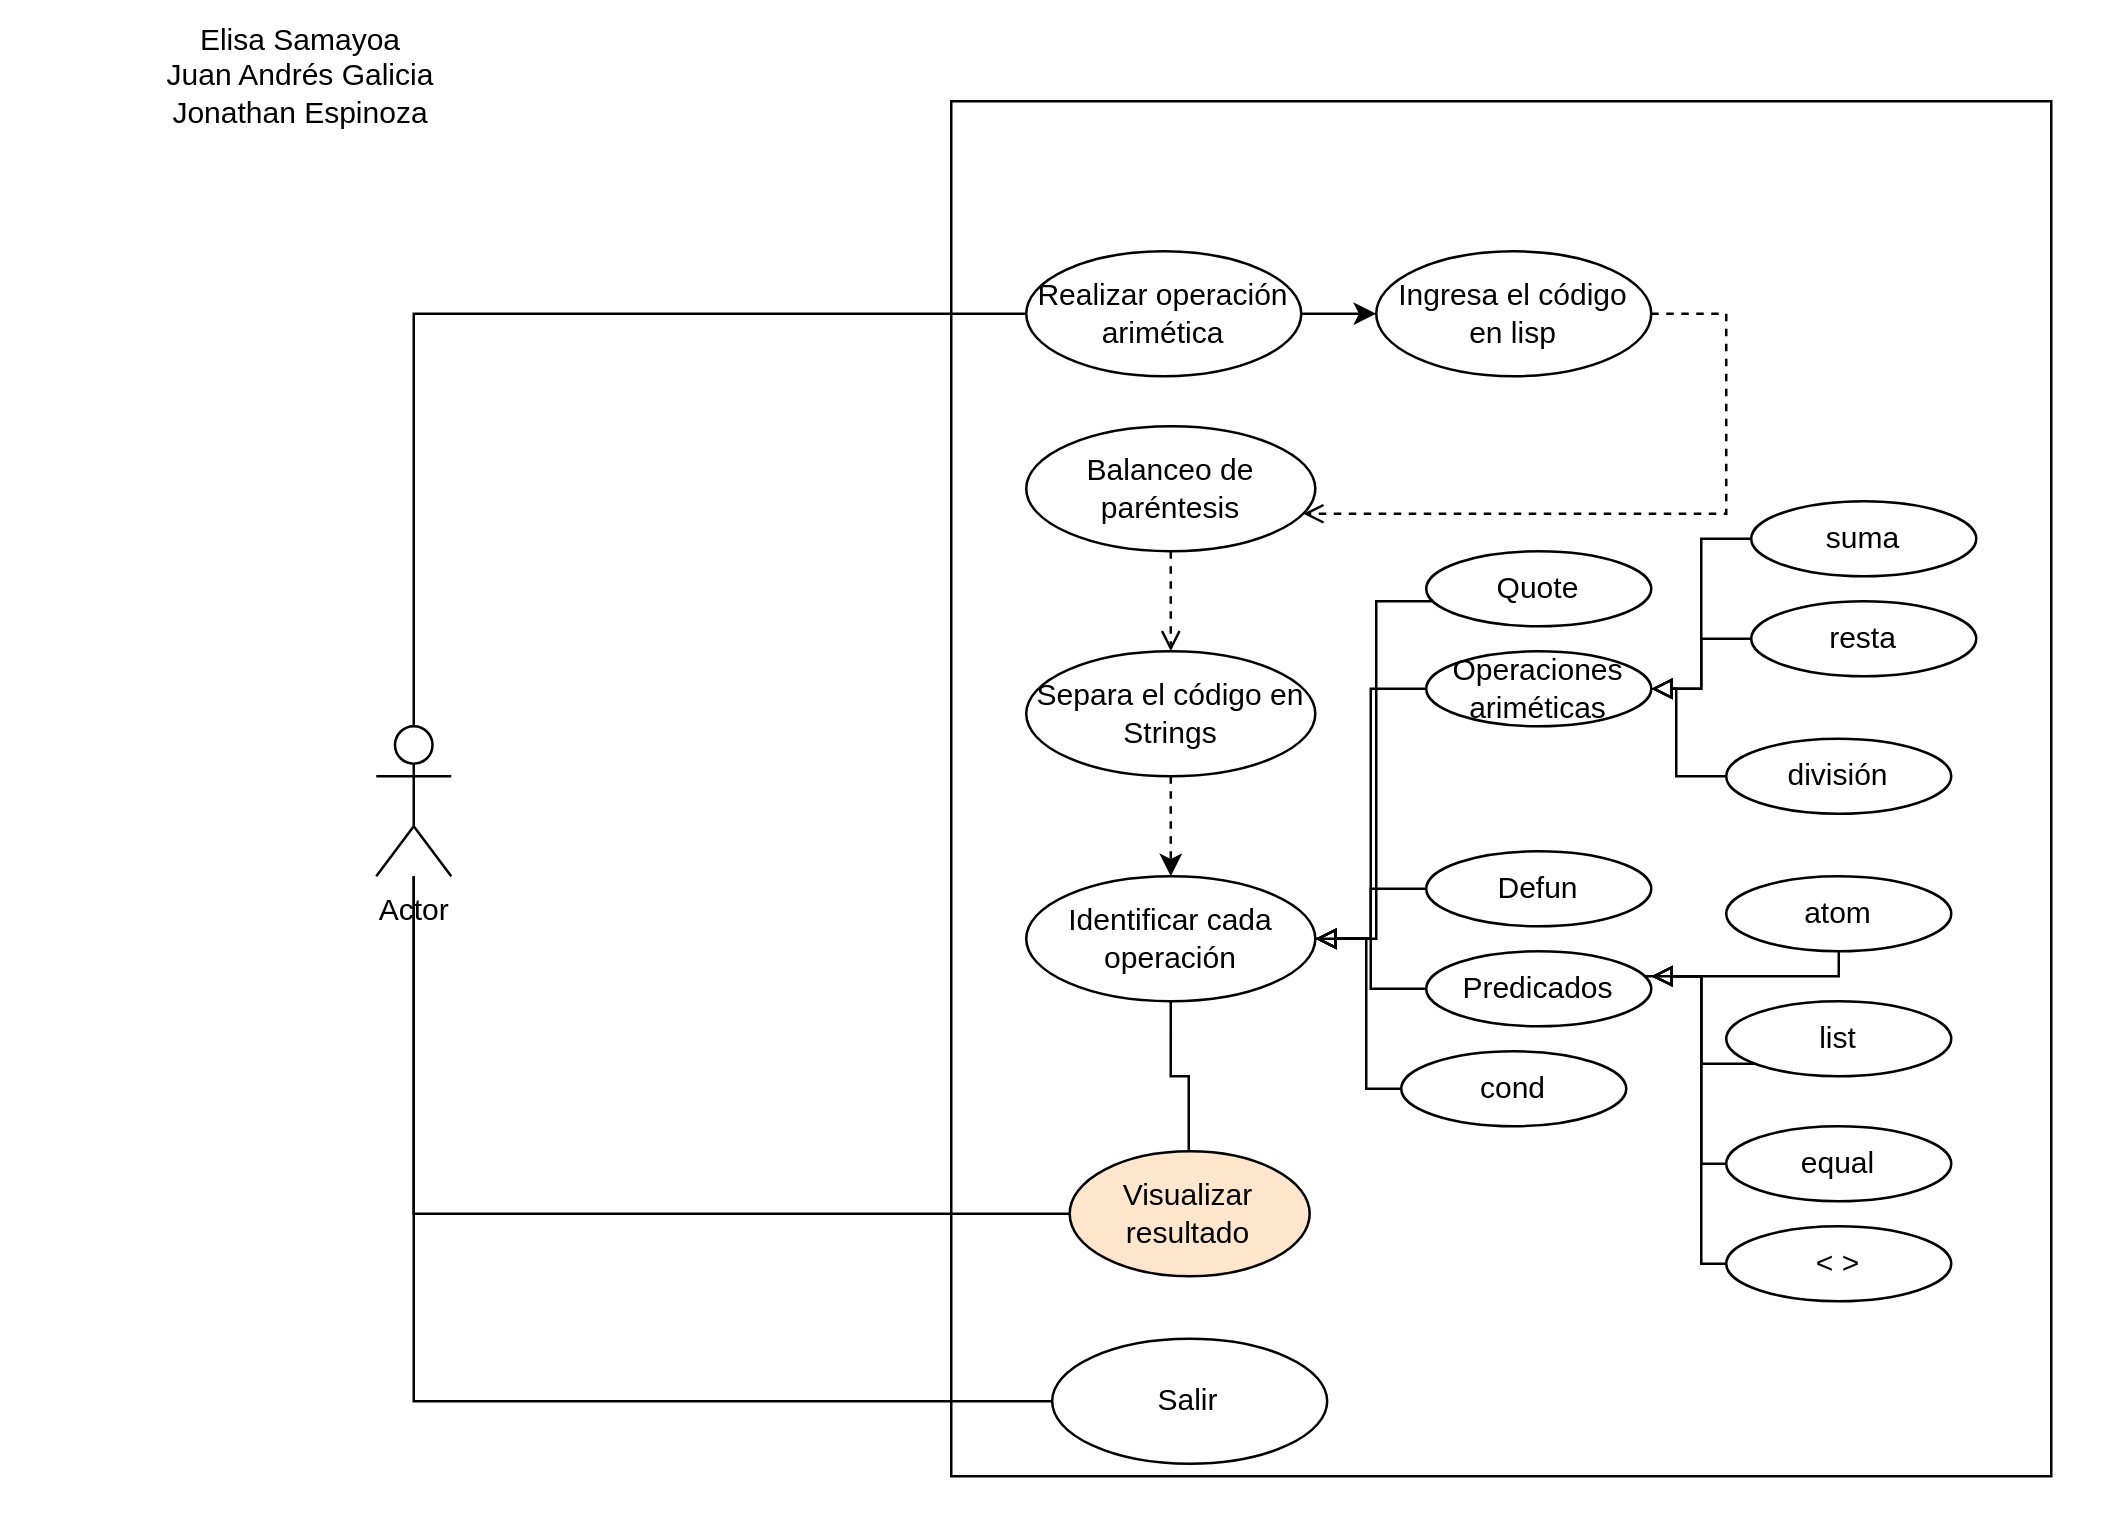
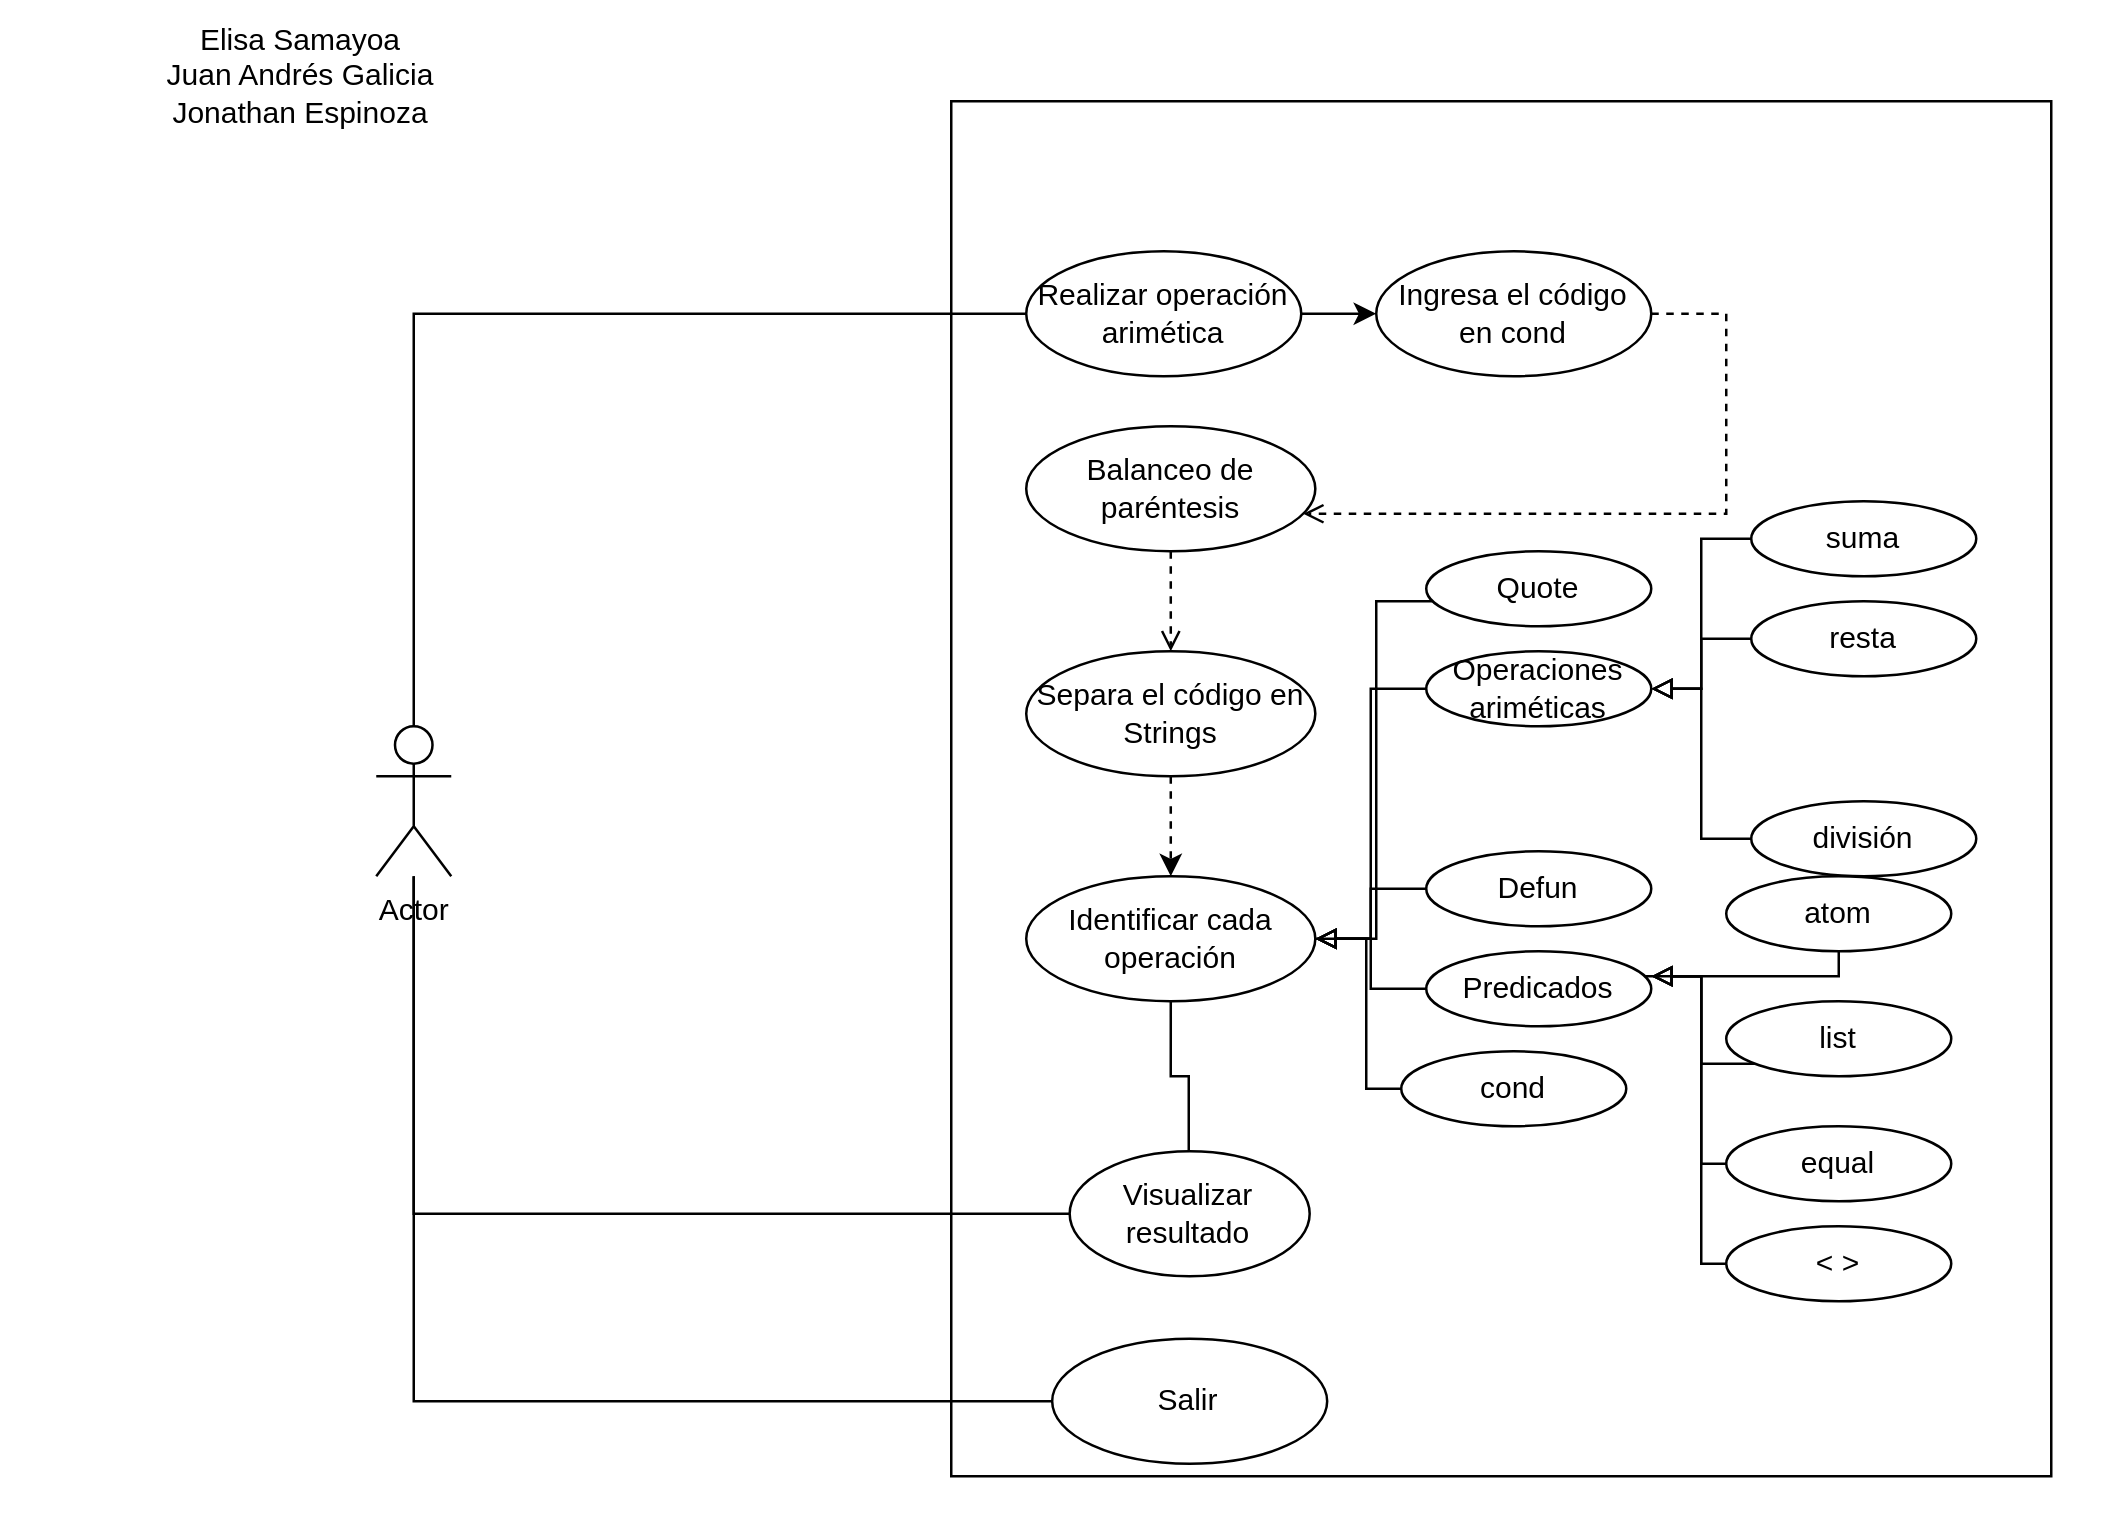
node "Ingresa el código en lisp": label "Ingresa el código en lisp" -> "Ingresa el código en cond"
node "división": moved (1839, 776) -> (1864, 839)
node "Visualizar resultado": fillcolor #ffe6cc -> #ffffff
